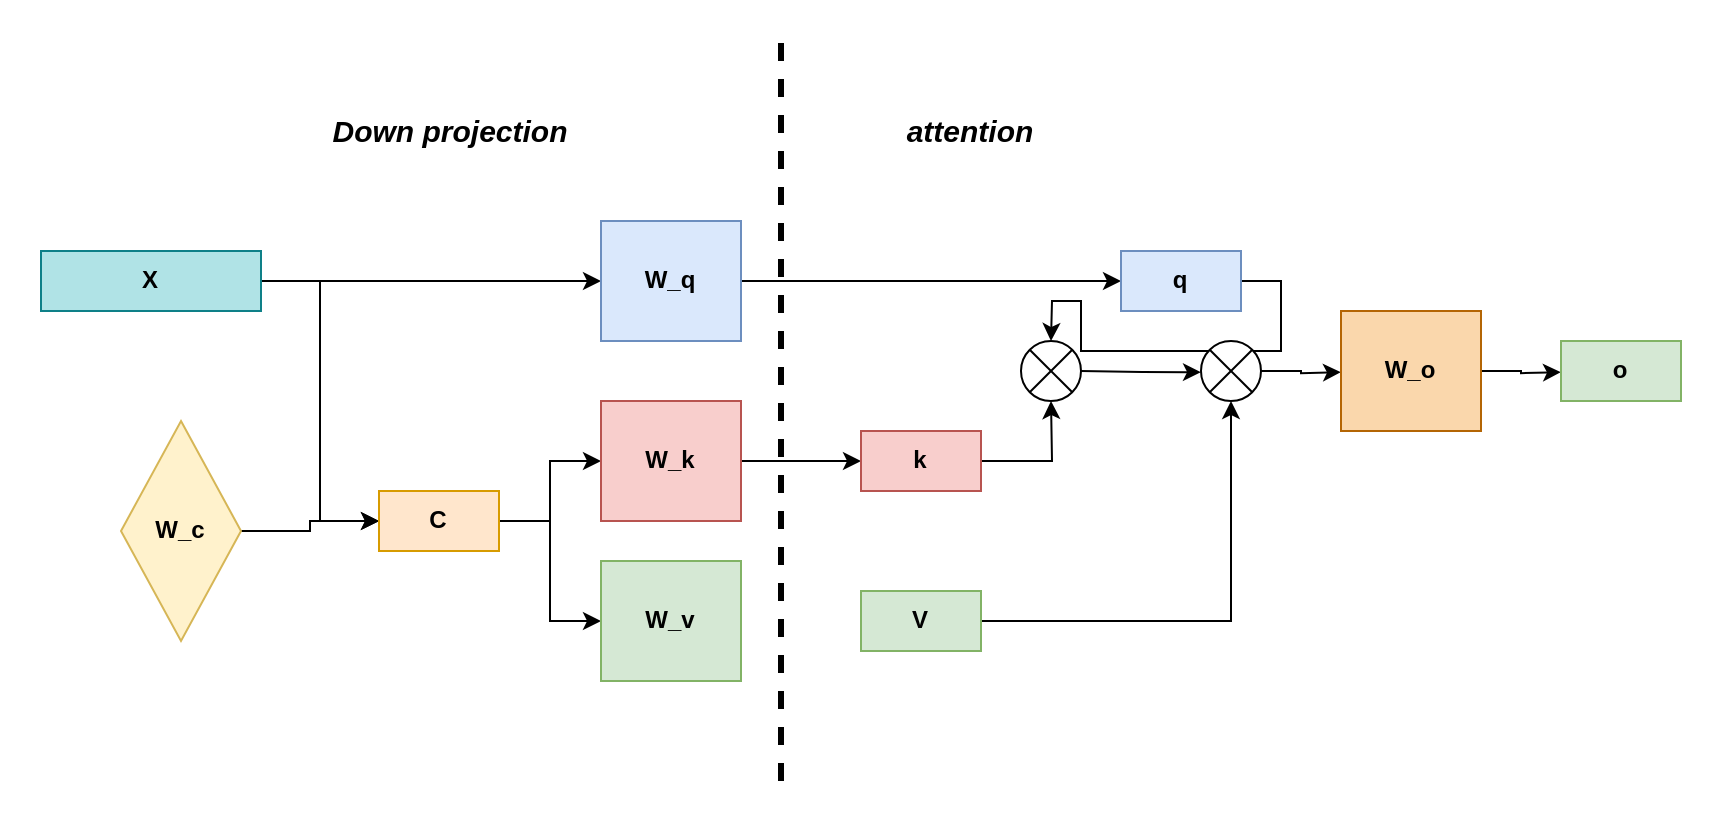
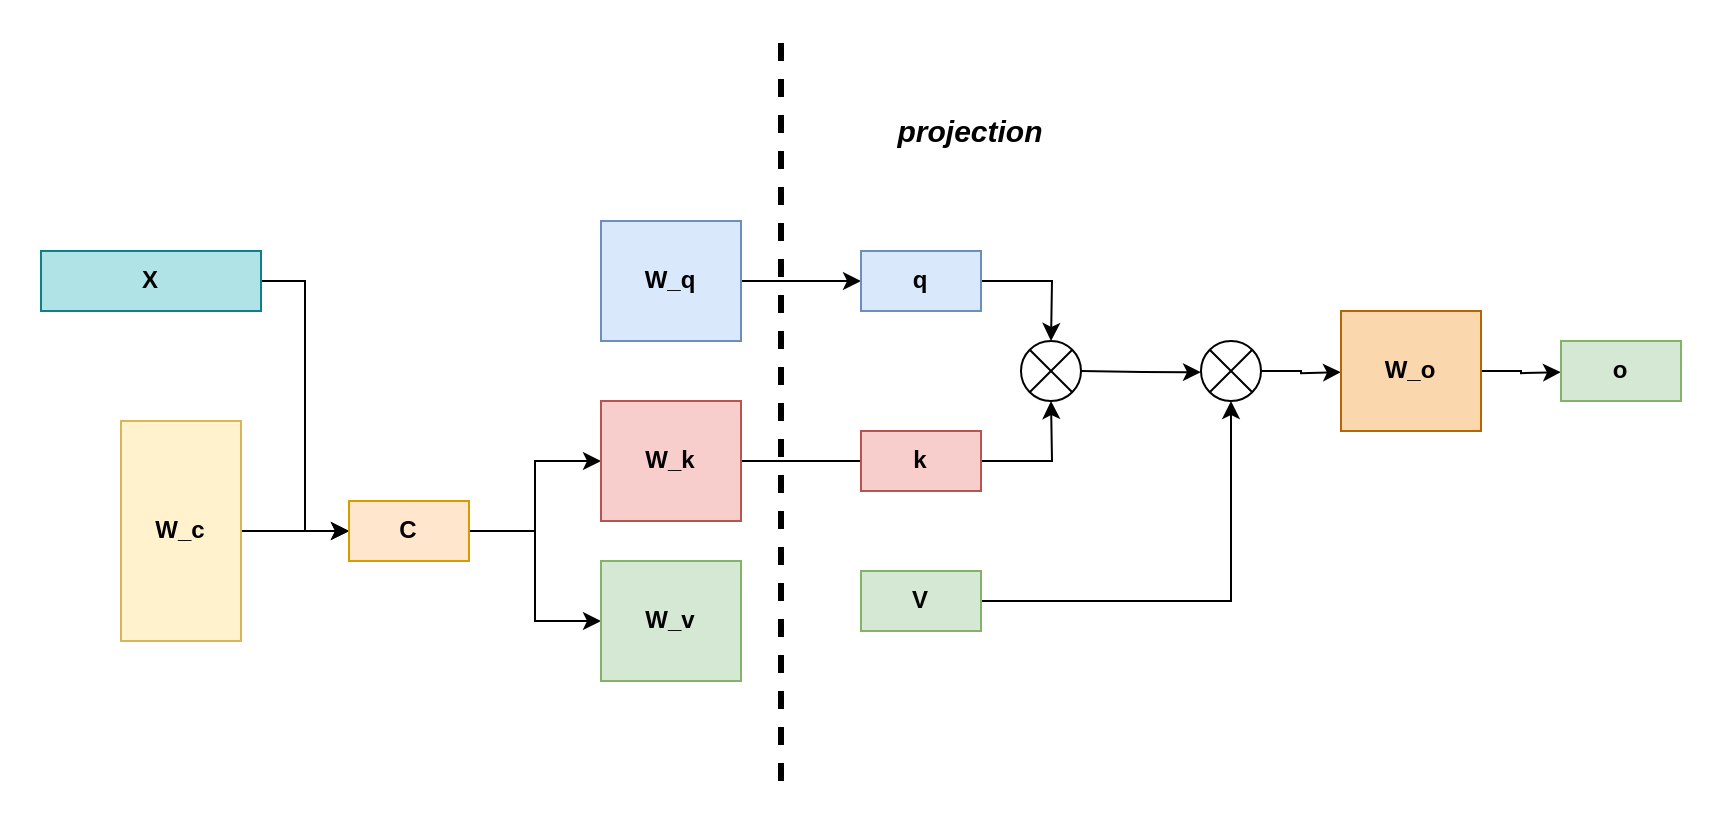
node "Down projection": removed
node "attention": label "attention" -> "projection"
edge "X" -> "W_q": removed
node "q": moved (1181, 281) -> (921, 281)
edge "W_k" -> "k": arrowhead classic -> none
node "C": moved (439, 521) -> (409, 531)
node "W_c": shape diamond -> rectangle
node "V": moved (921, 621) -> (921, 601)
